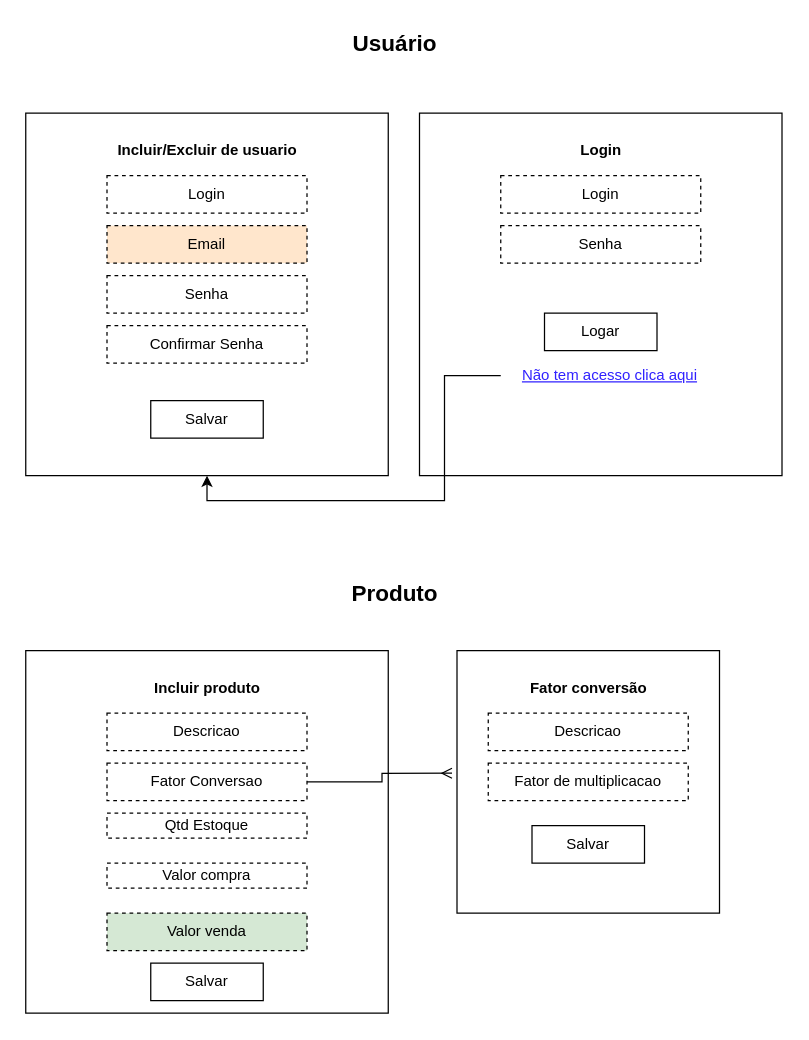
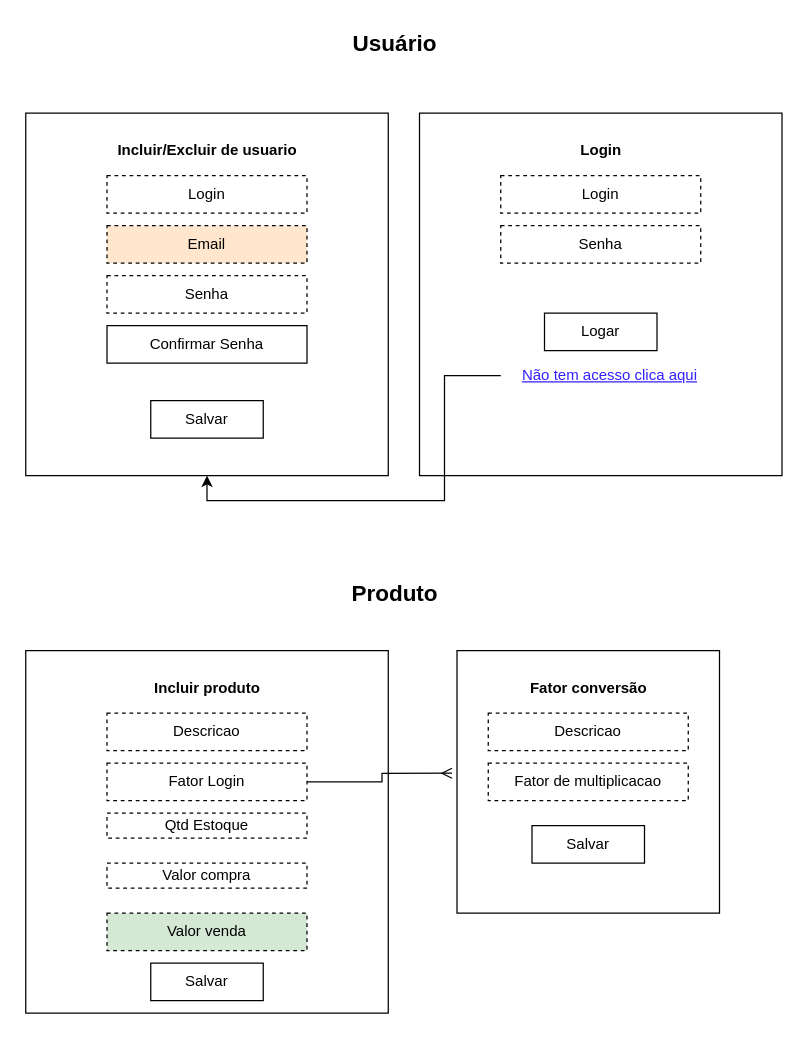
node "Confirmar Senha": style dashed -> solid
node "Fator Conversao": label "Fator Conversao" -> "Fator Login"
